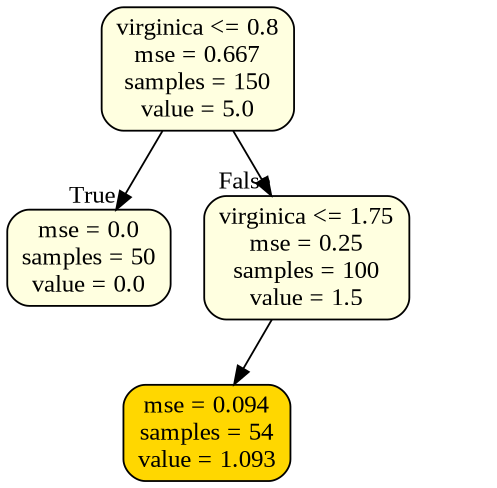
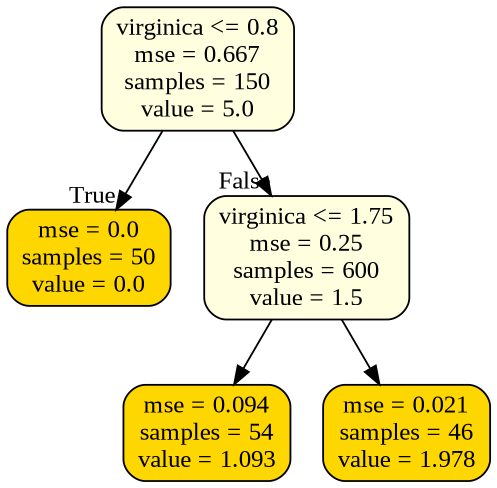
node "mse = 0.0 samples = 50 value = 0.0": fillcolor lightyellow -> gold
node "virginica <= 1.75 mse = 0.25 samples = 100 value = 1.5": label "virginica <= 1.75 mse = 0.25 samples = 100 value = 1.5" -> "virginica <= 1.75 mse = 0.25 samples = 600 value = 1.5"
node "mse = 0.021 samples = 46 value = 1.978": added
